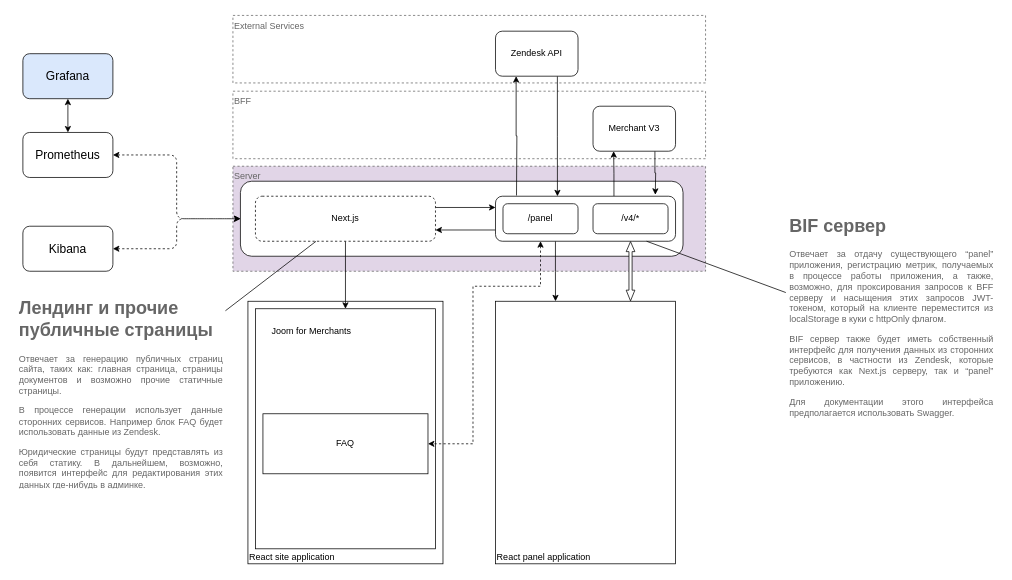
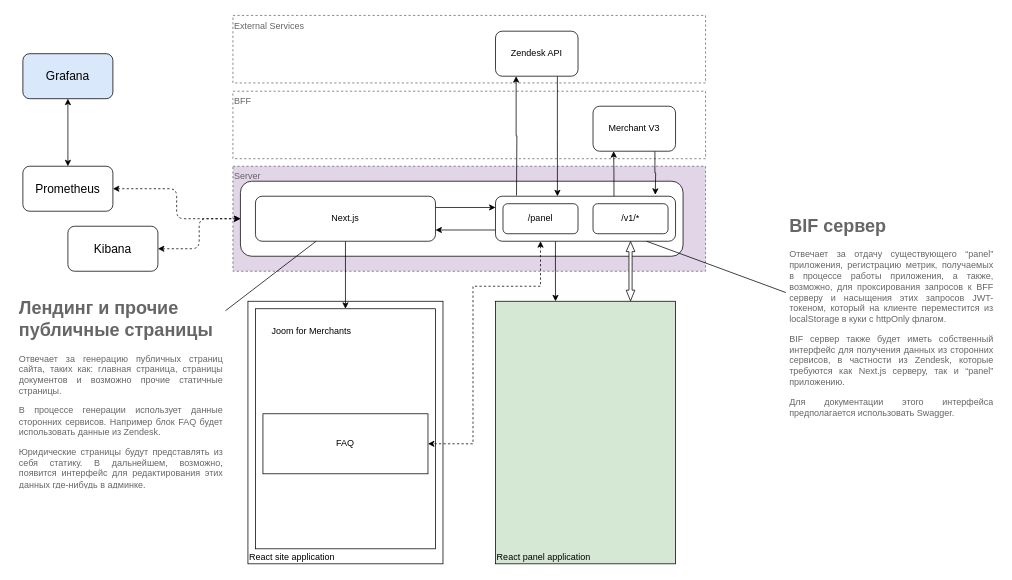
node "Prometheus": moved (68, 155) -> (68, 189)
node "Next.js": style dashed -> solid
node "/v4/*": label "/v4/*" -> "/v1/*"
node "Kibana": moved (68, 249) -> (113, 249)
node "React panel application": fillcolor #ffffff -> #d5e8d4
